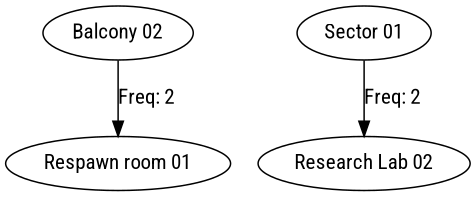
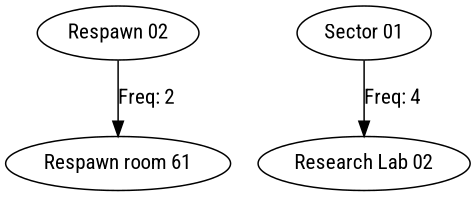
node "Balcony 02": label "Balcony 02" -> "Respawn 02"
edge "Sector 01" -> "Research Lab 02": label "Freq: 2" -> "Freq: 4"
node "Respawn room 01": label "Respawn room 01" -> "Respawn room 61"
